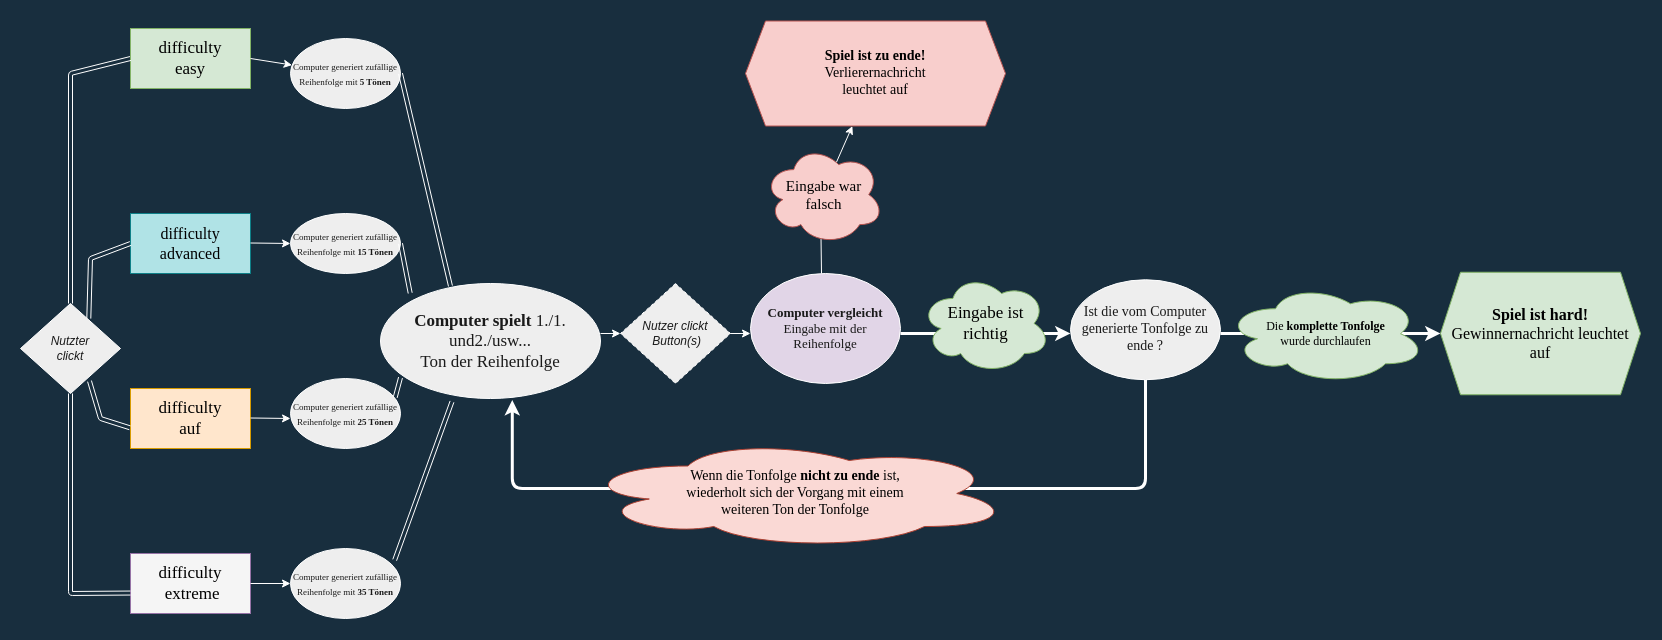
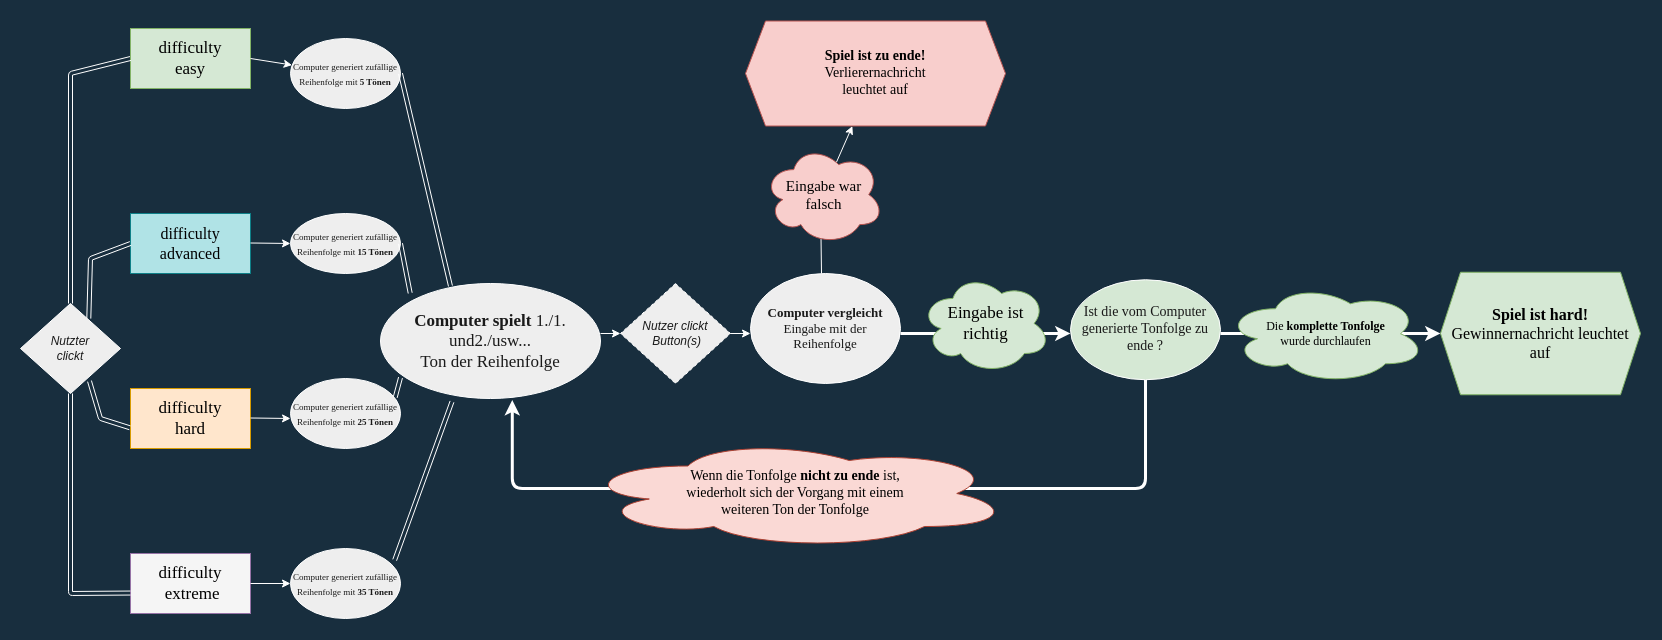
node "Computer vergleicht Eingabe mit der Reihenfolge": fillcolor #e1d5e7 -> #eeeeee
node "Ist die vom Computer generierte Tonfolge zu ende ?": fillcolor #eeeeee -> #d5e8d4
node "difficulty auf": label "difficulty auf" -> "difficulty hard"
